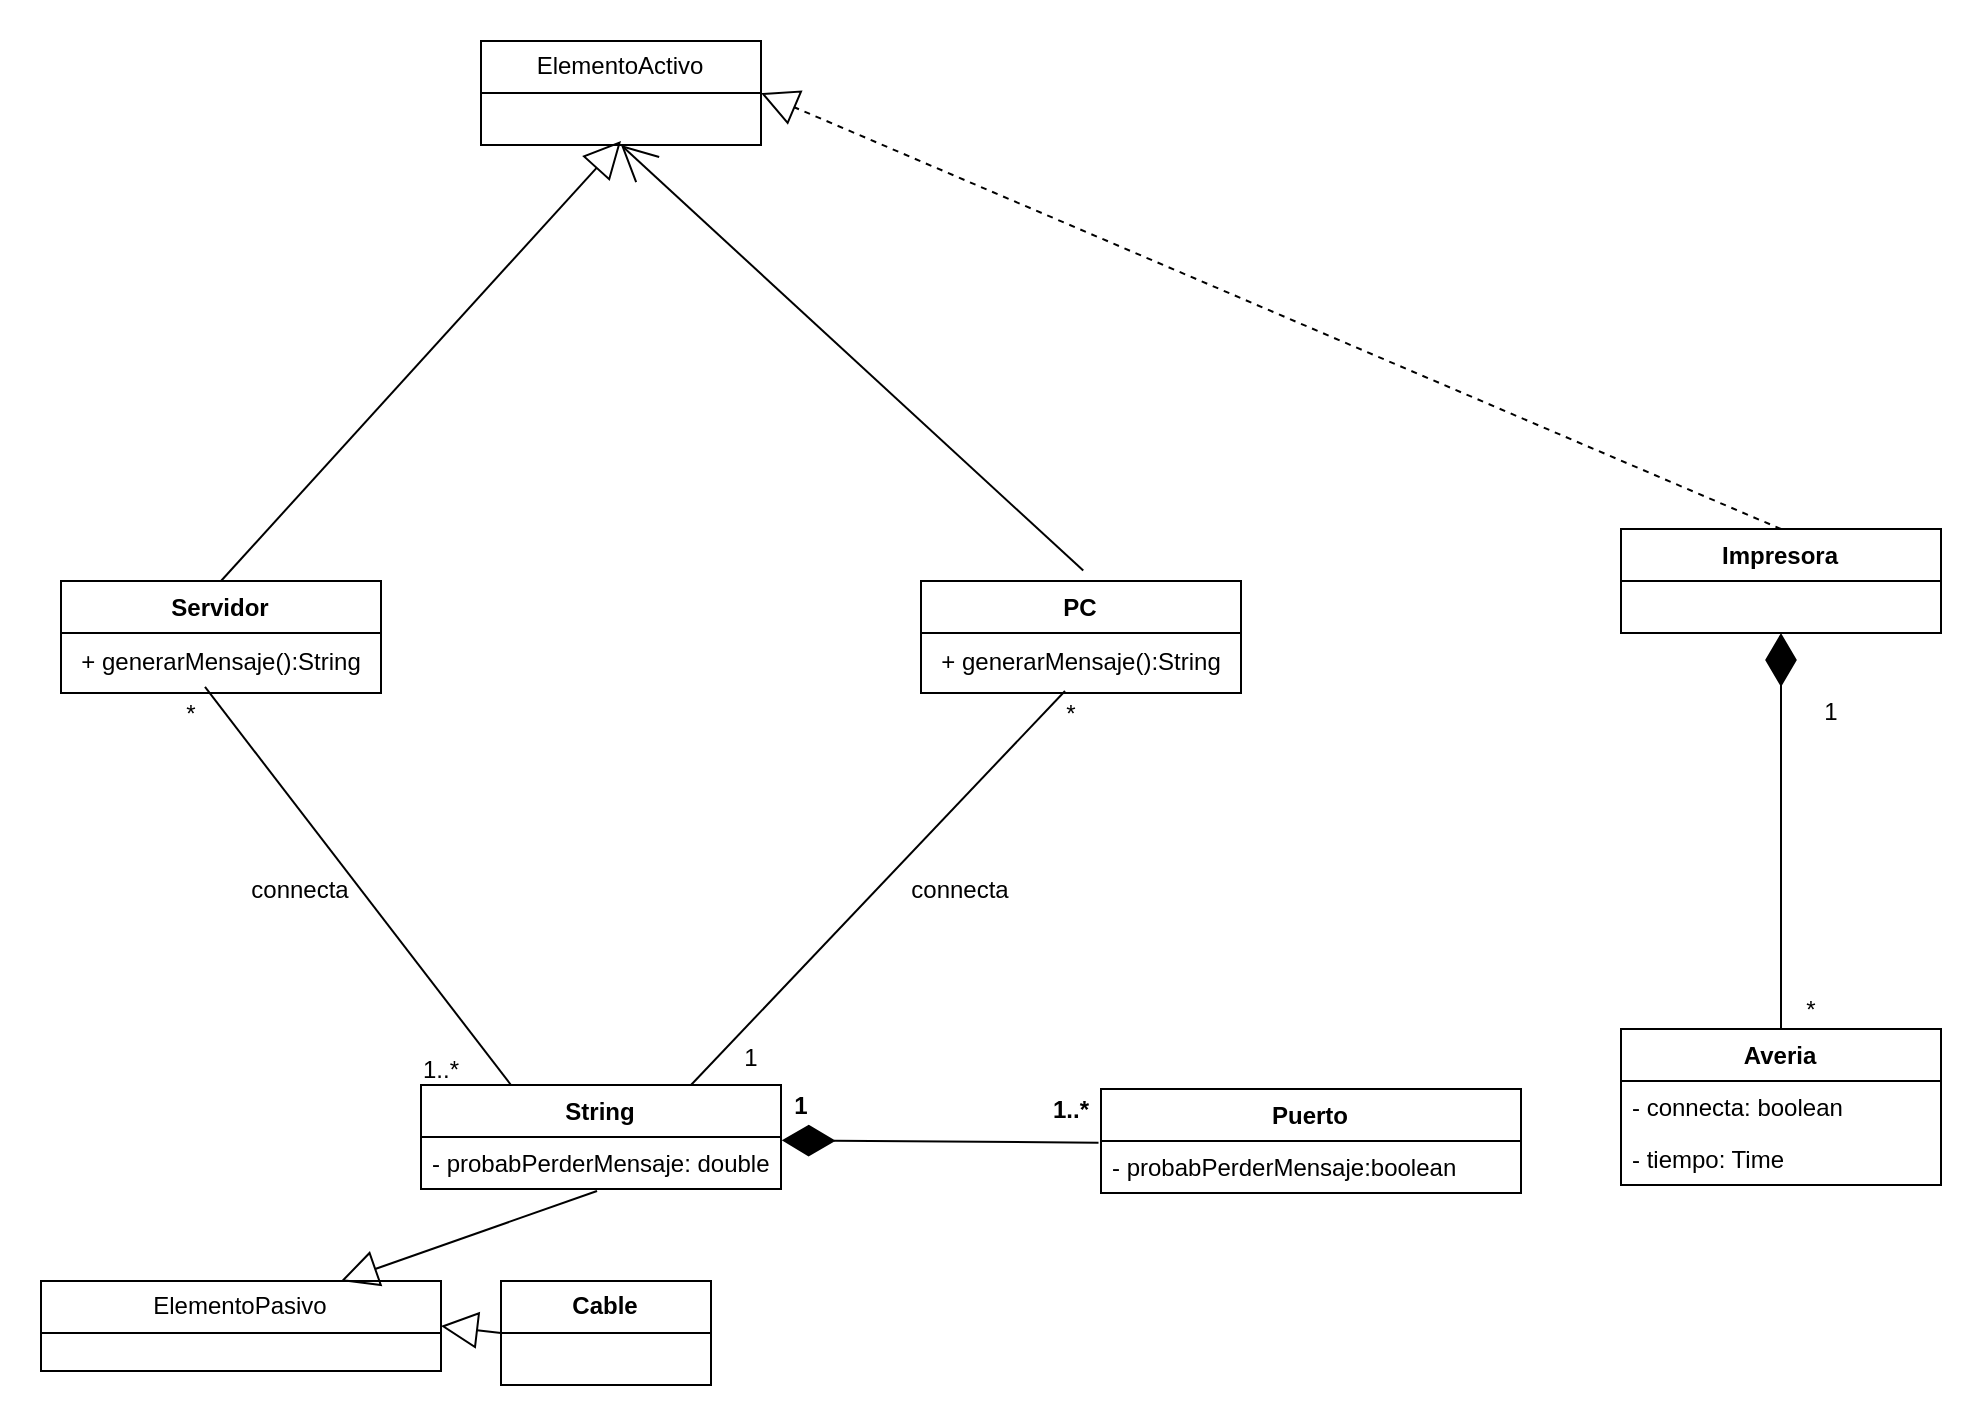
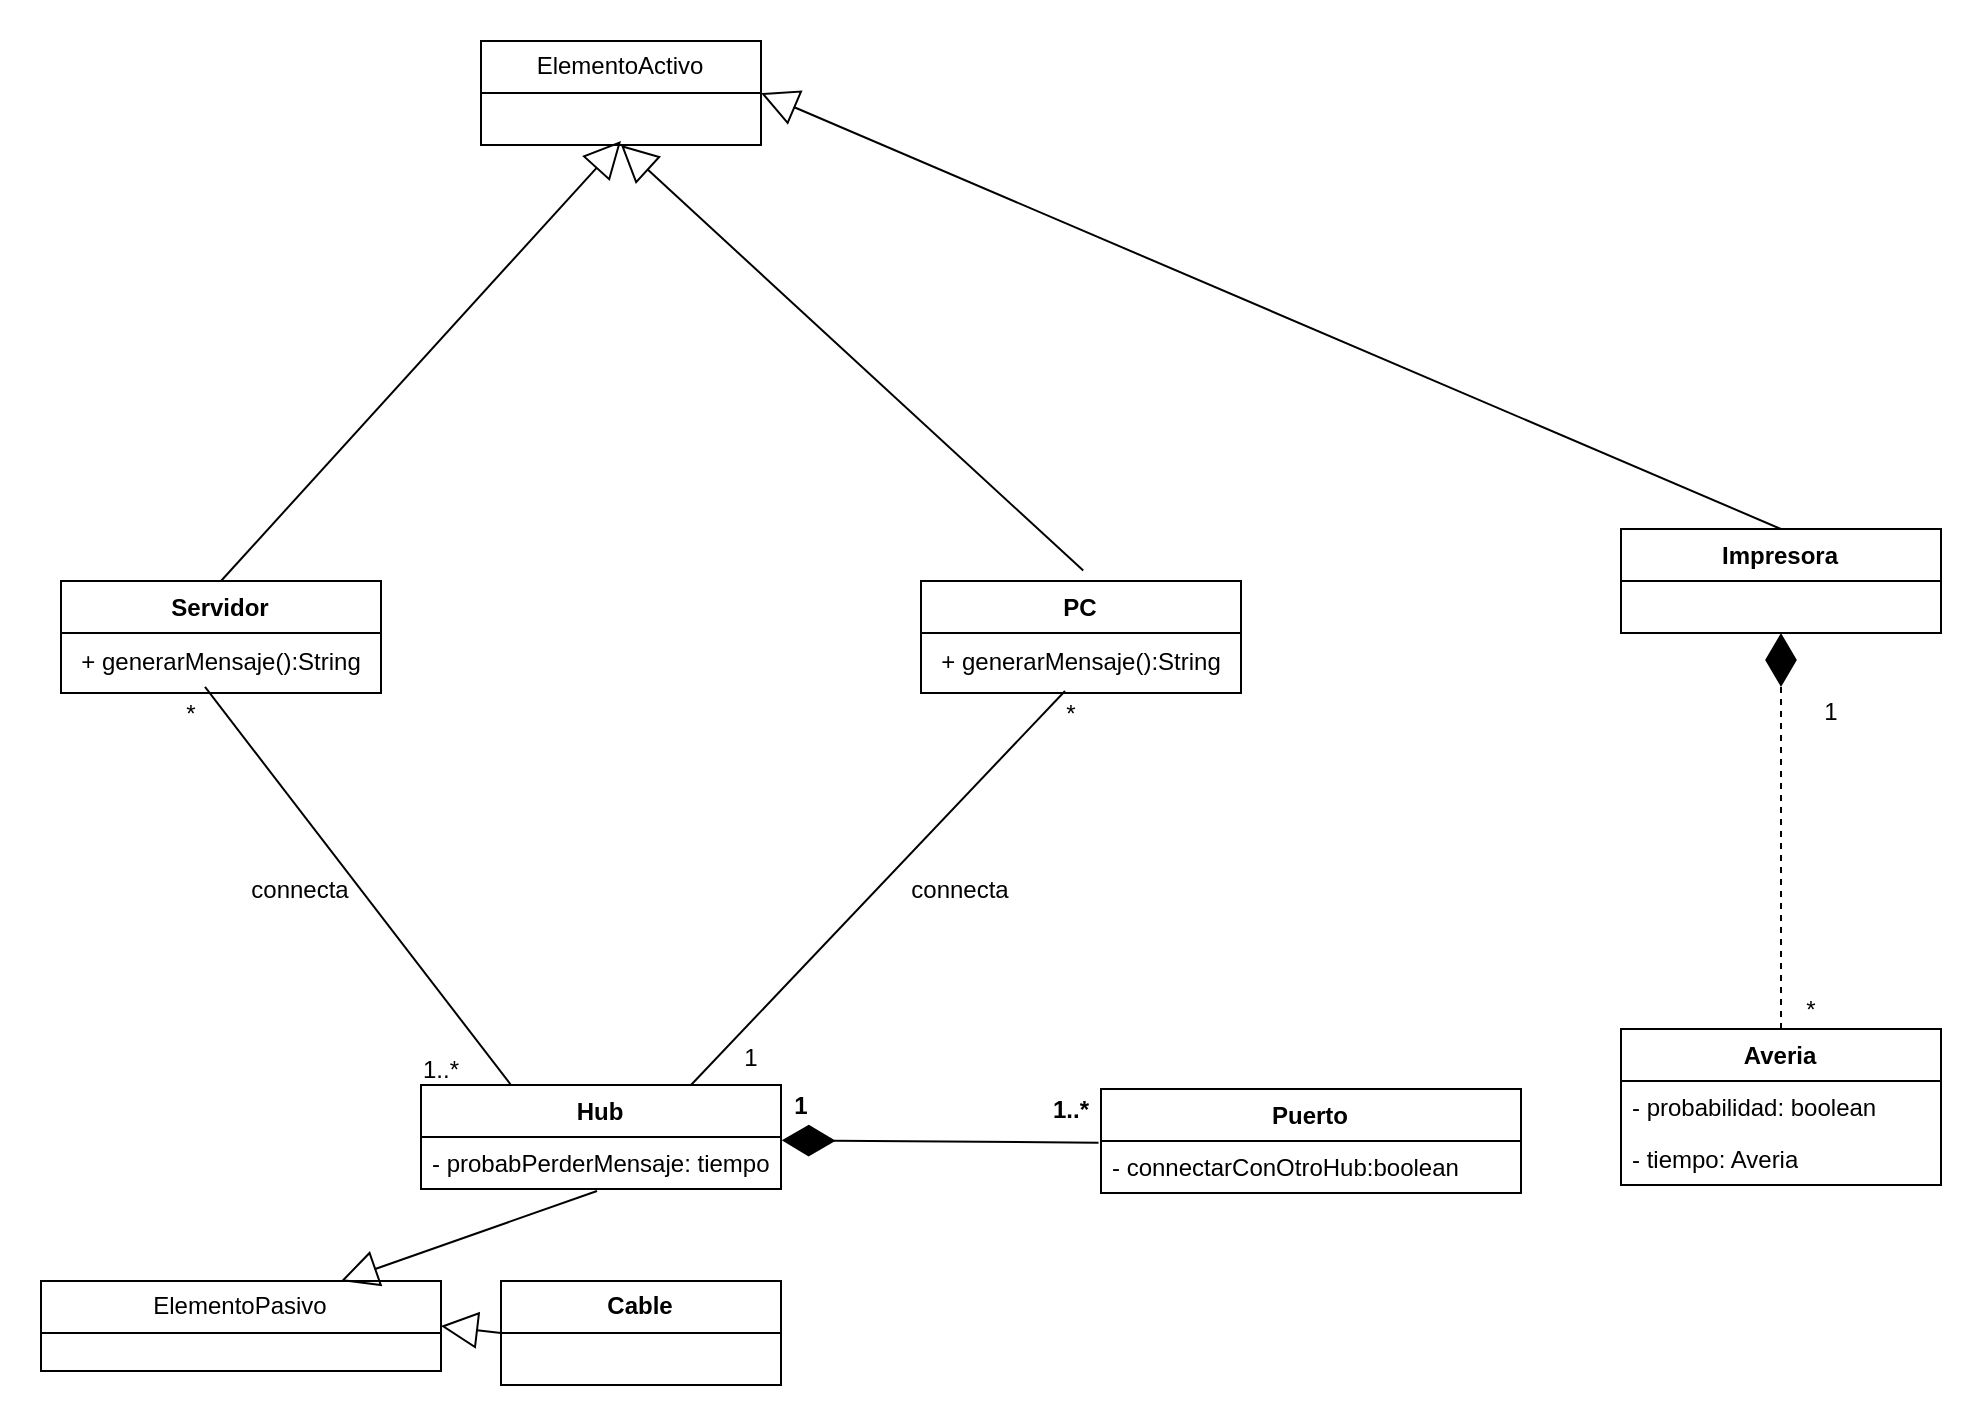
edge "PC" -> "ElementoActivo": arrowhead open -> block
edge "Impresora" -> "ElementoActivo": style dashed -> solid
edge "Averia" -> "Impresora": style solid -> dashed
node "- connecta: boolean": label "- connecta: boolean" -> "- probabilidad: boolean"
node "String": label "String" -> "Hub"
node "- tiempo: Time": label "- tiempo: Time" -> "- tiempo: Averia"
node "- probabPerderMensaje:boolean": label "- probabPerderMensaje:boolean" -> "- connectarConOtroHub:boolean"
node "- probabPerderMensaje: double": label "- probabPerderMensaje: double" -> "- probabPerderMensaje: tiempo"
node "Cable": size 210x104 -> 280x104
